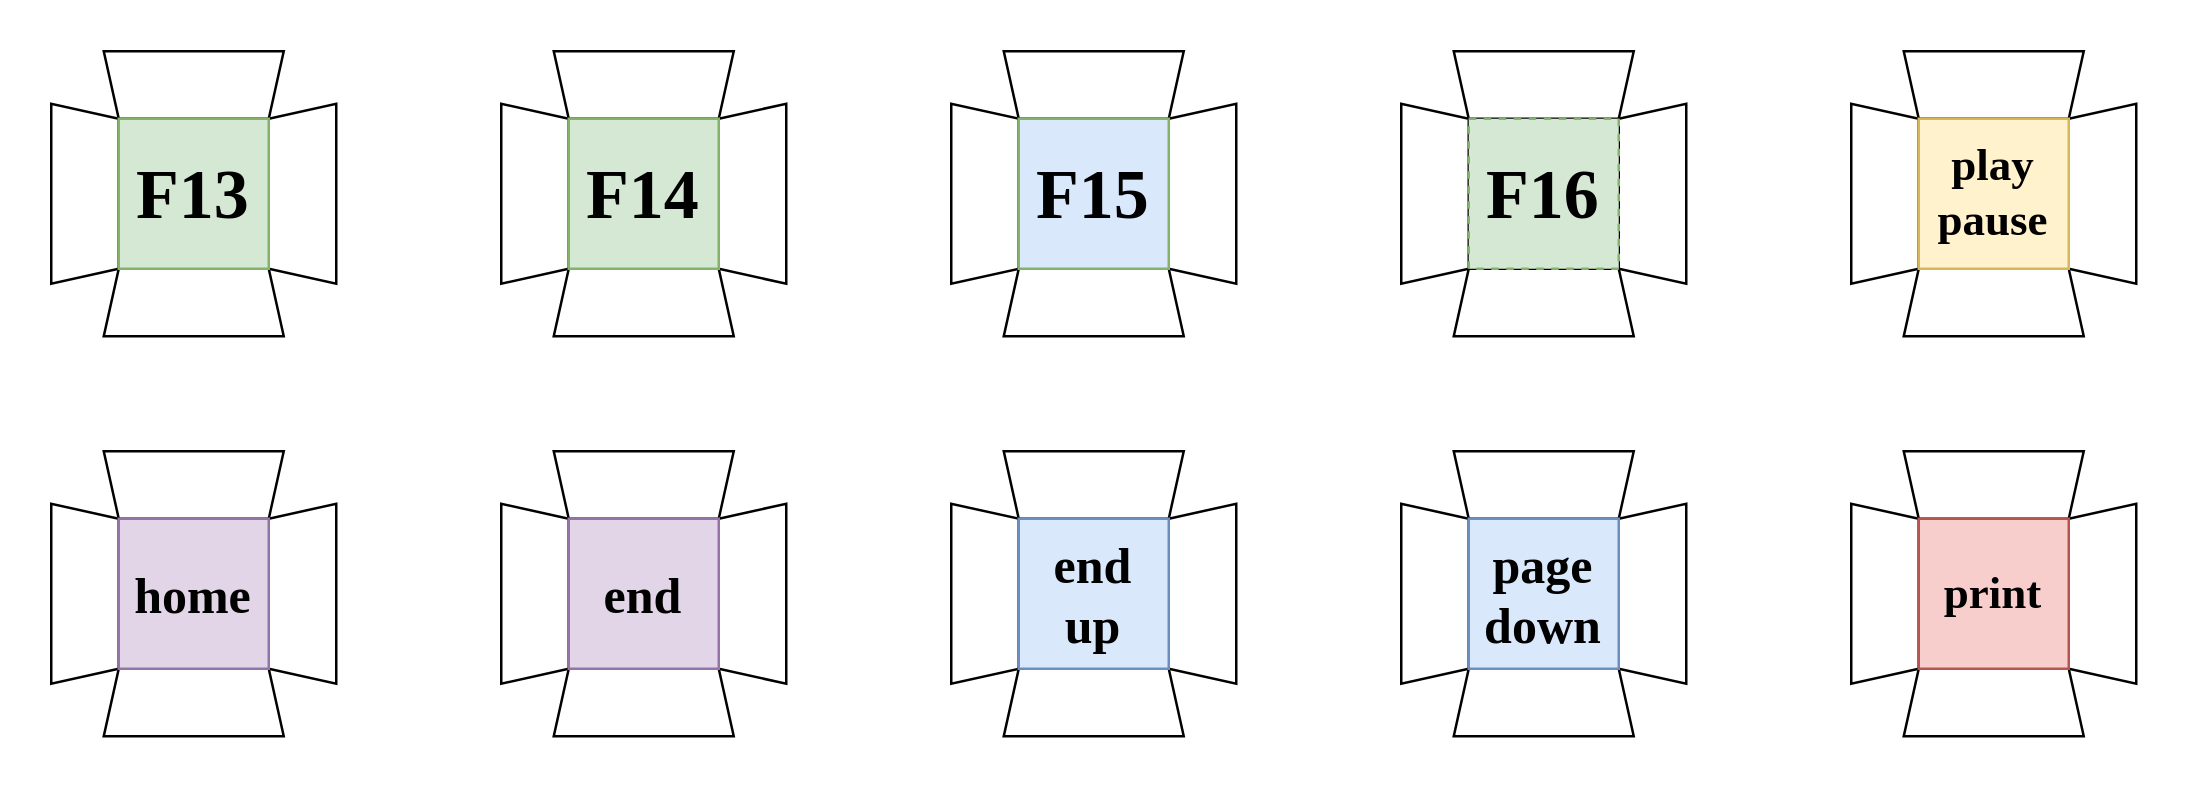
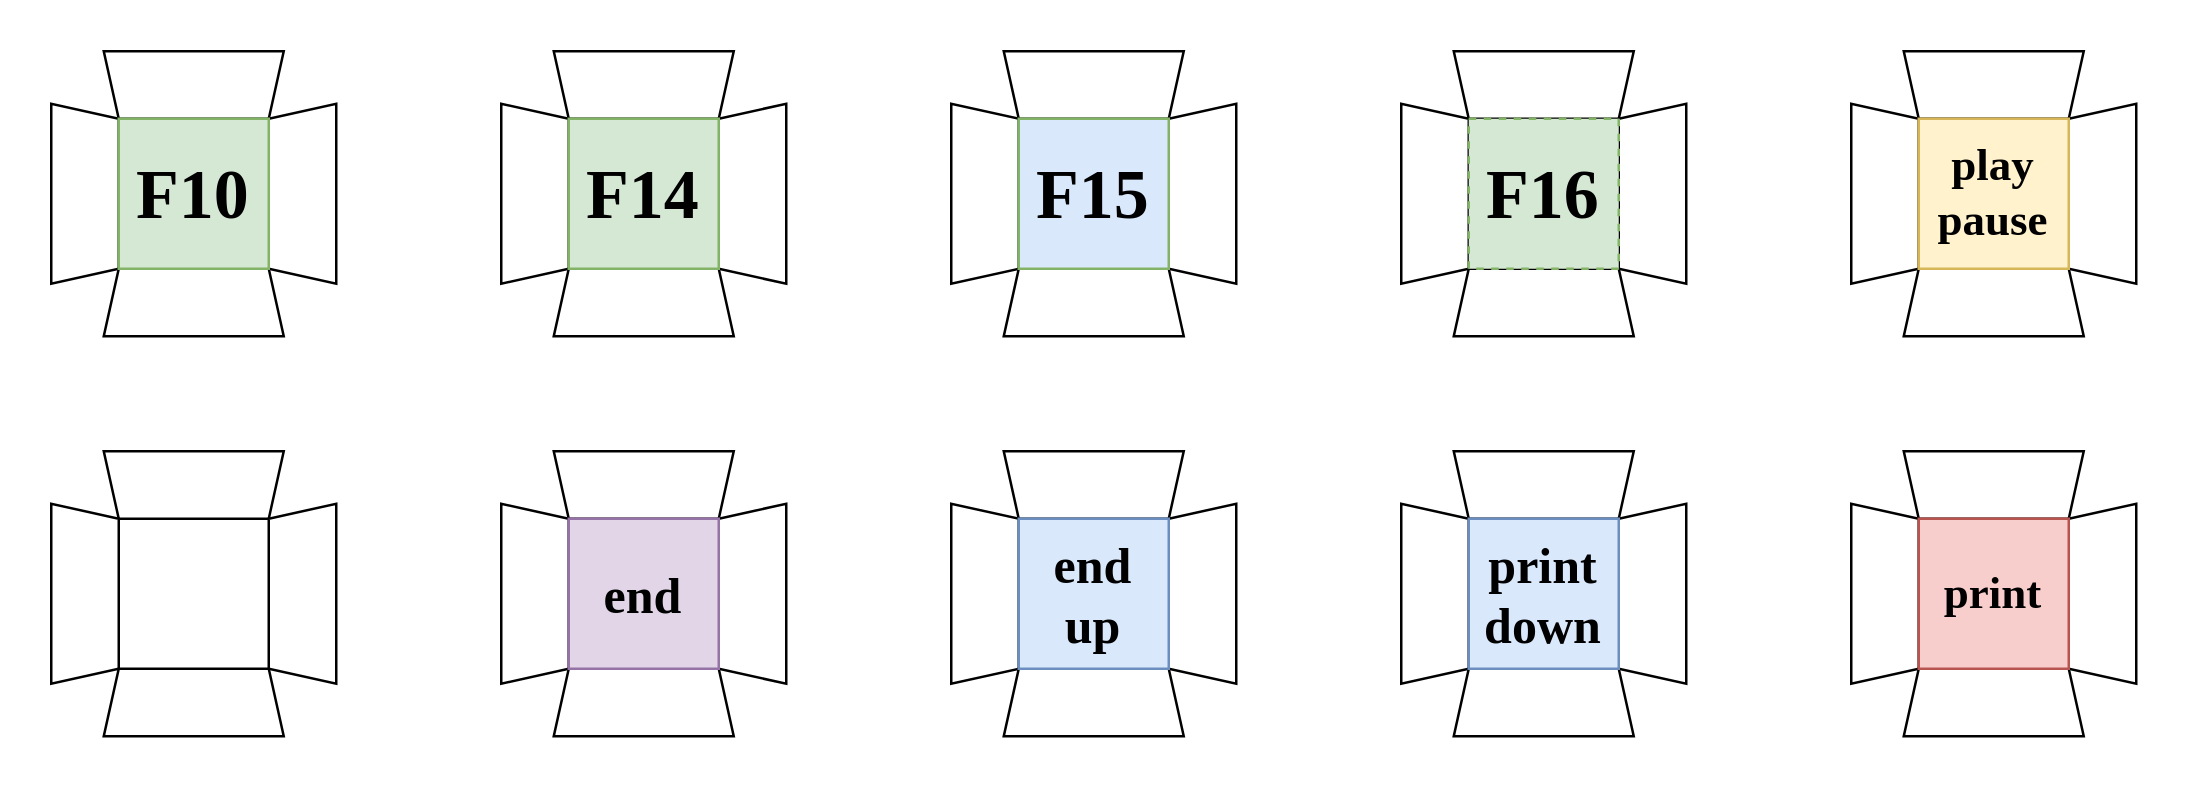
node "F13": label "F13" -> "F10"
node "home": removed
node "page down": label "page down" -> "print down"
